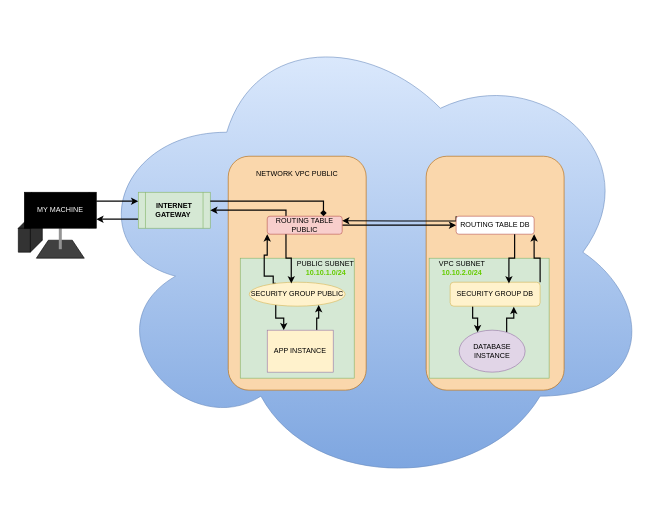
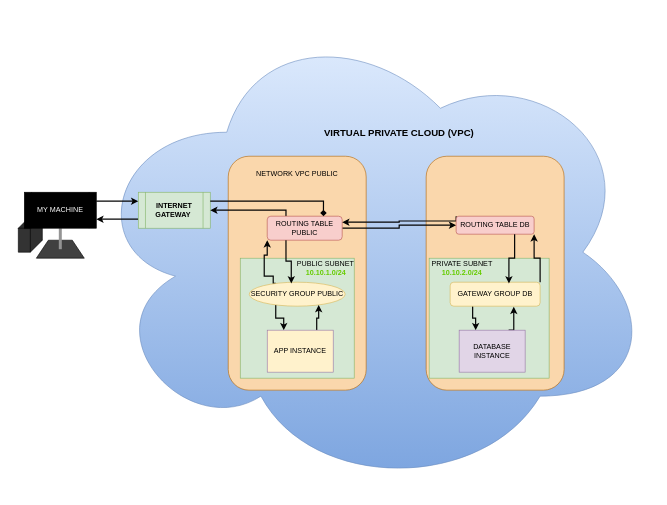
node "VIRTUAL PRIVATE CLOUD (VPC)": added
node "ROUTING TABLE PUBLIC": size 75x18 -> 75x24
node "ROUTING TABLE DB": fillcolor #ffffff -> #f8cecc
node "VPC SUBNET": label "VPC SUBNET" -> "PRIVATE SUBNET"
node "SECURITY GROUP DB": label "SECURITY GROUP DB" -> "GATEWAY GROUP DB"
node "DATABASE INSTANCE": shape ellipse -> rectangle
